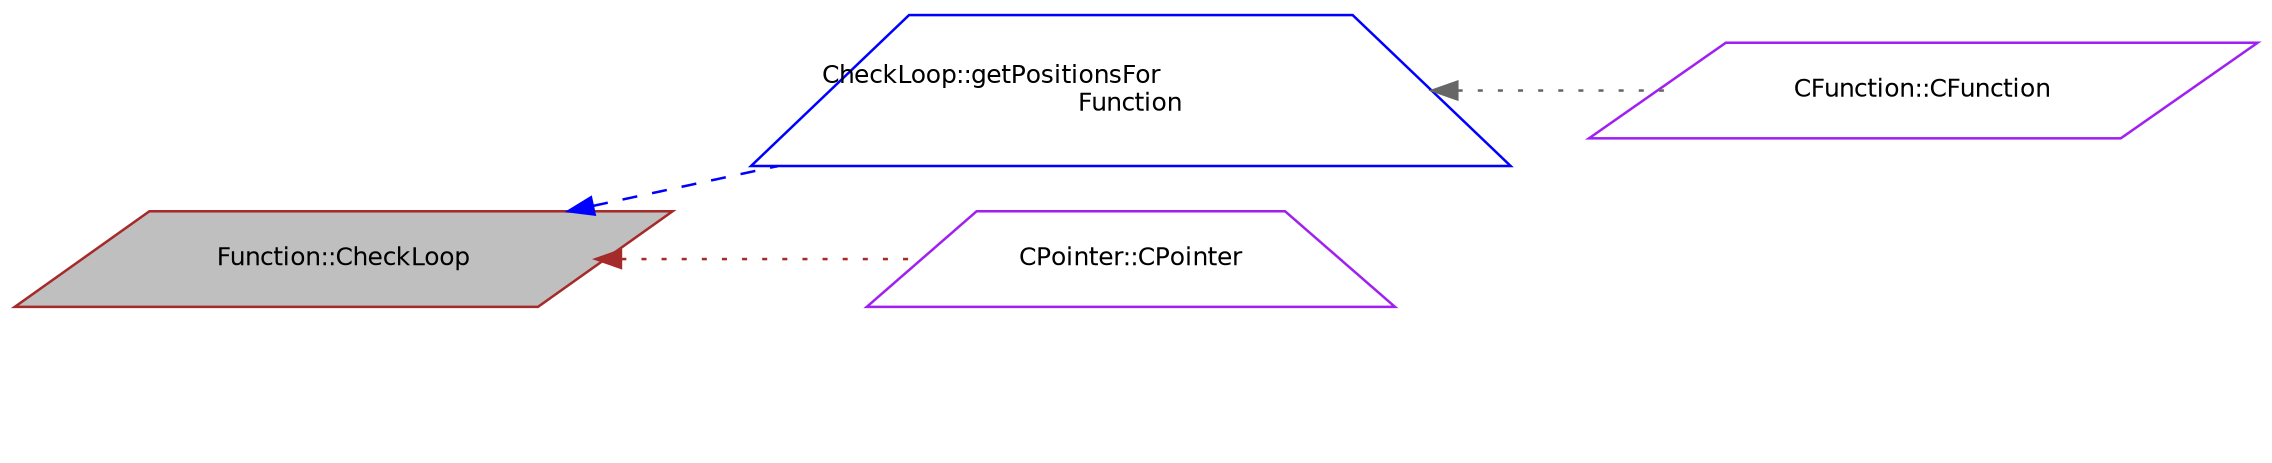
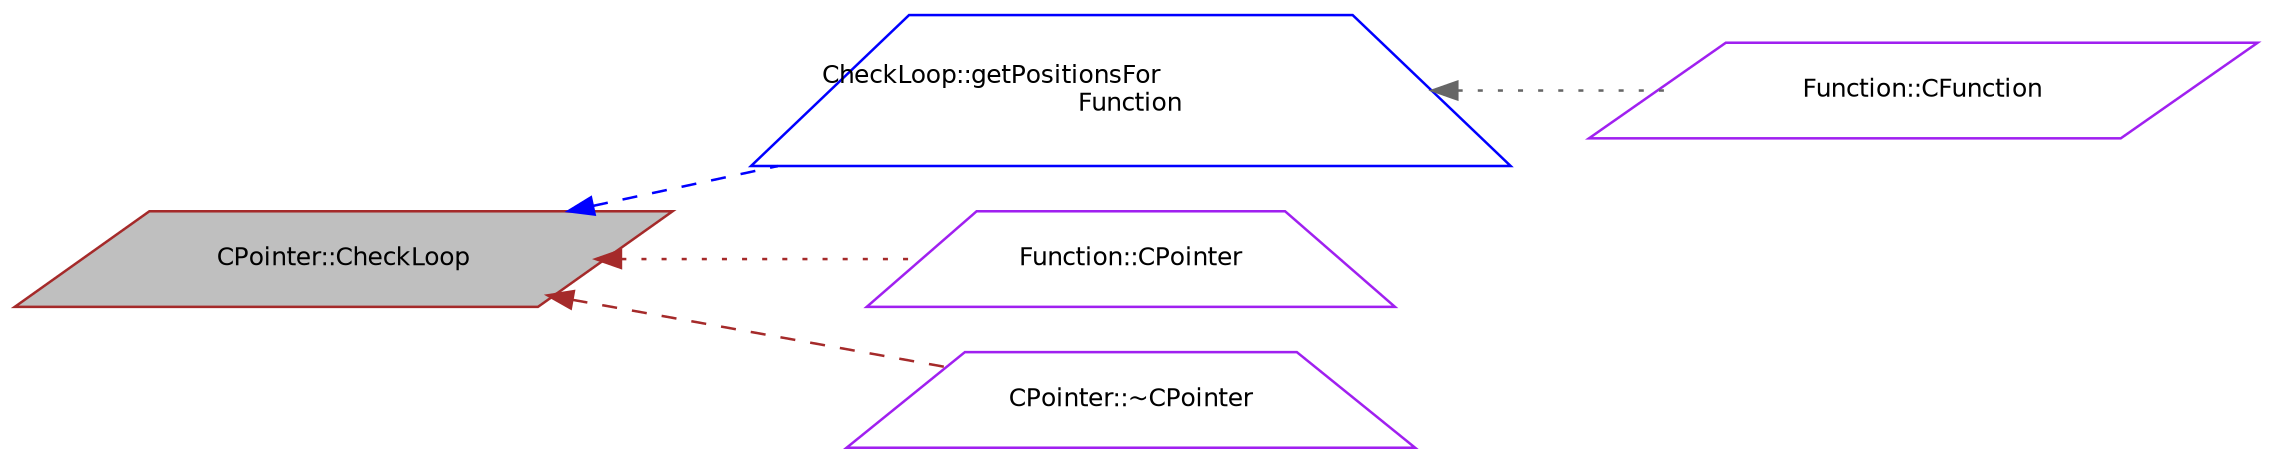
node "CFunction::CFunction": label "CFunction::CFunction" -> "Function::CFunction"
node "Function::CheckLoop": label "Function::CheckLoop" -> "CPointer::CheckLoop"
node "CPointer::CPointer": label "CPointer::CPointer" -> "Function::CPointer"
node "CPointer::~CPointer": added
